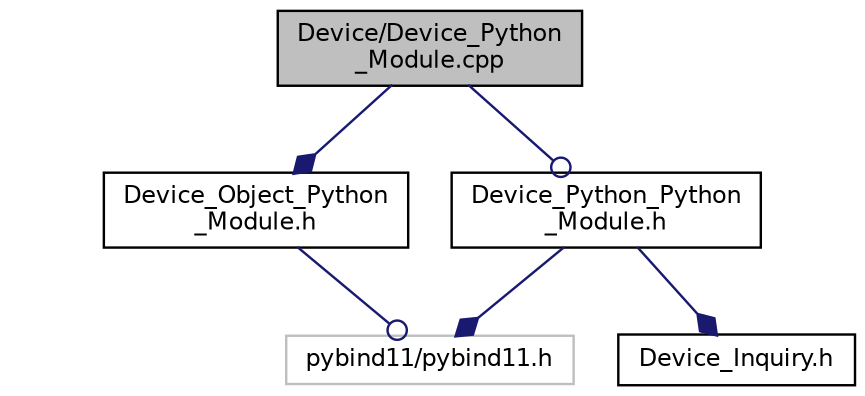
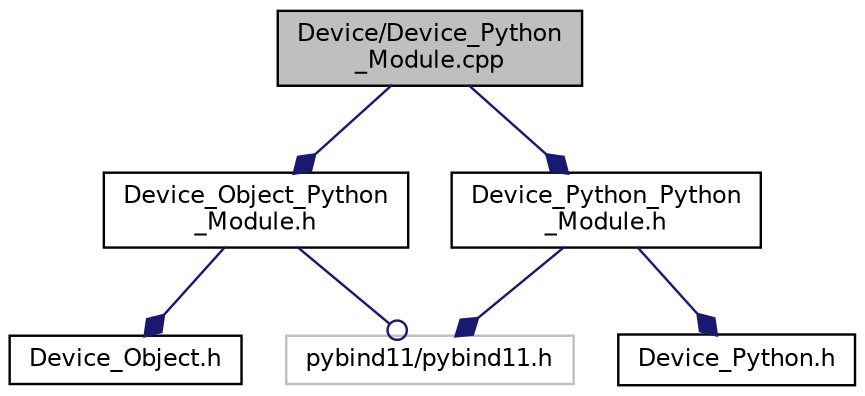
edge "Device/Device_Python _Module.cpp" -> "Device_Python_Python _Module.h": arrowhead odot -> diamond
node "Device_Object.h": added
node "Device_Inquiry.h": label "Device_Inquiry.h" -> "Device_Python.h"
